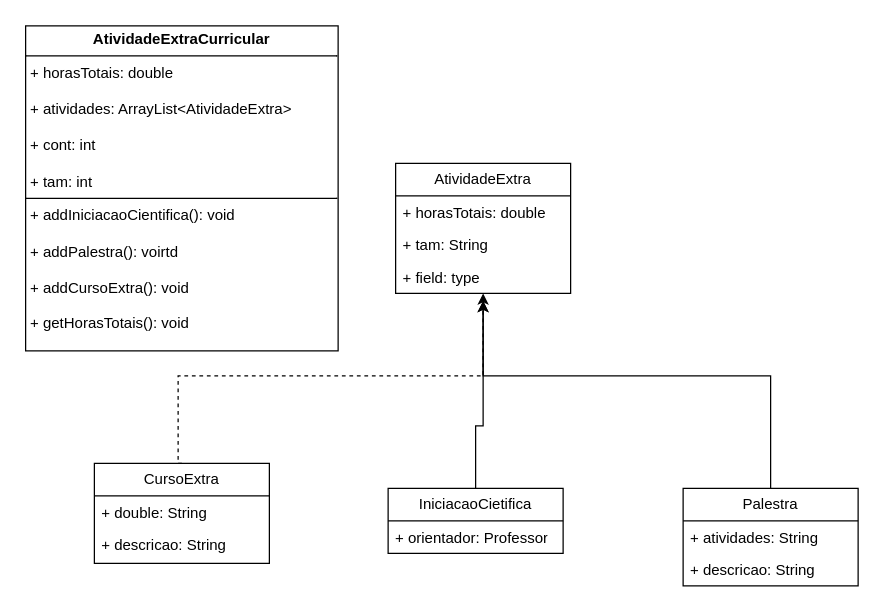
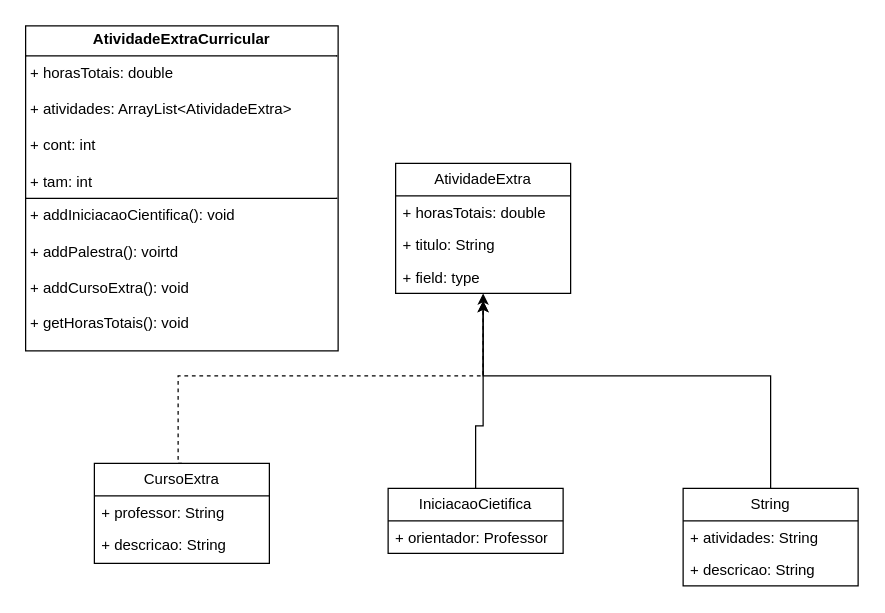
node "+ tam: String": label "+ tam: String" -> "+ titulo: String"
node "Palestra": label "Palestra" -> "String"
node "+ double: String": label "+ double: String" -> "+ professor: String"
